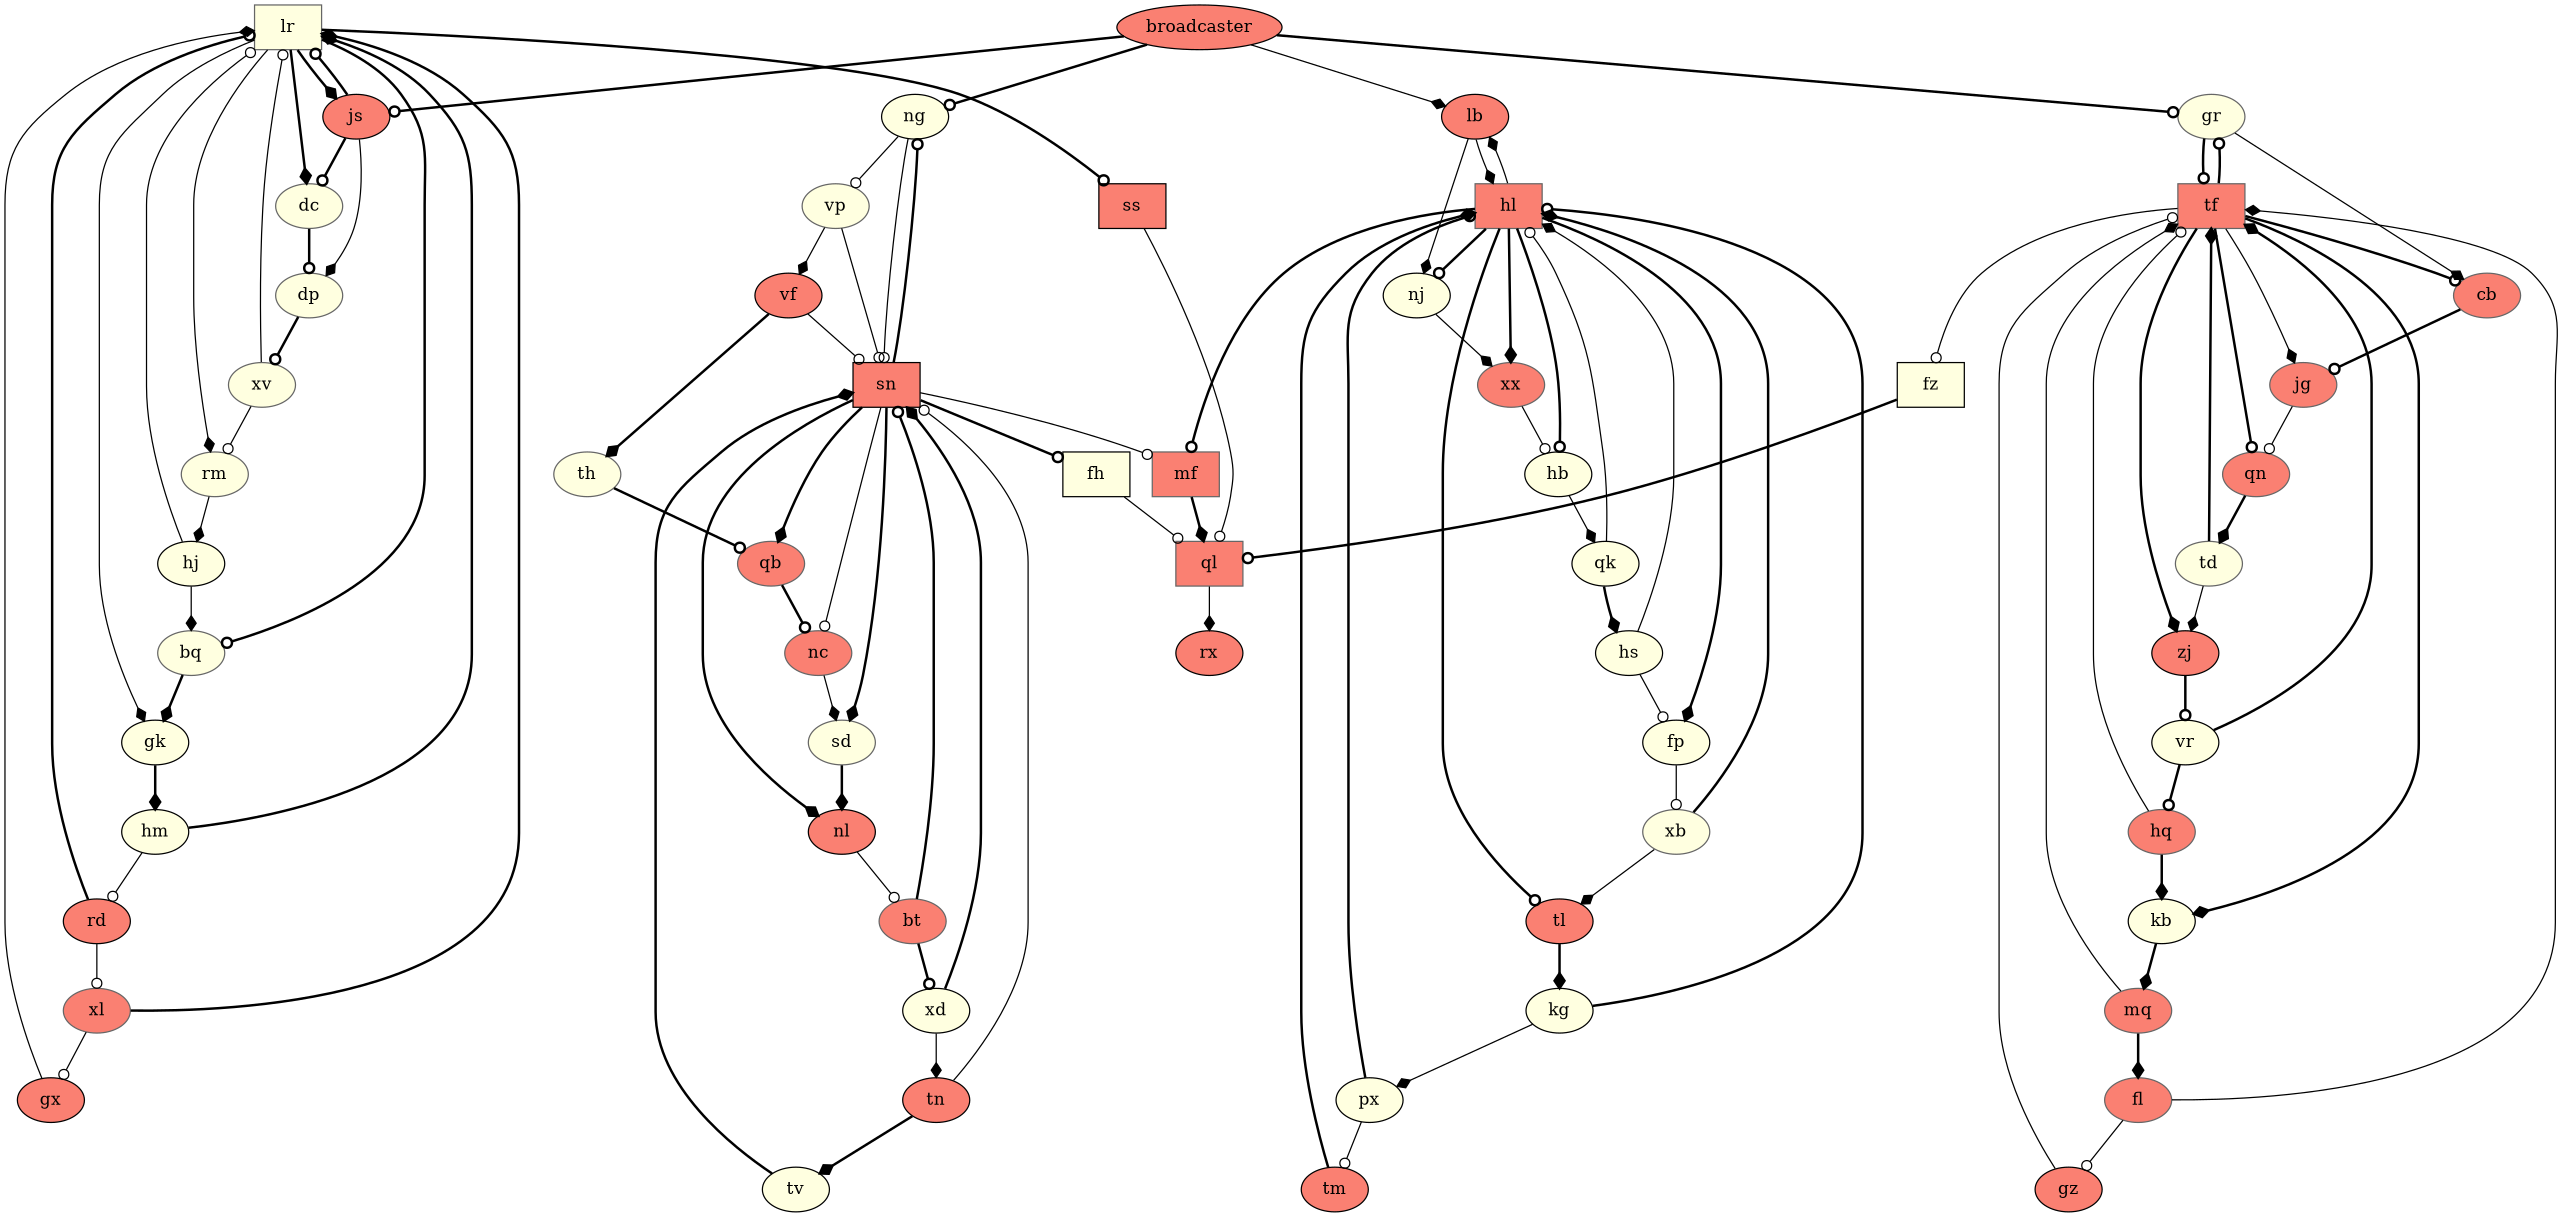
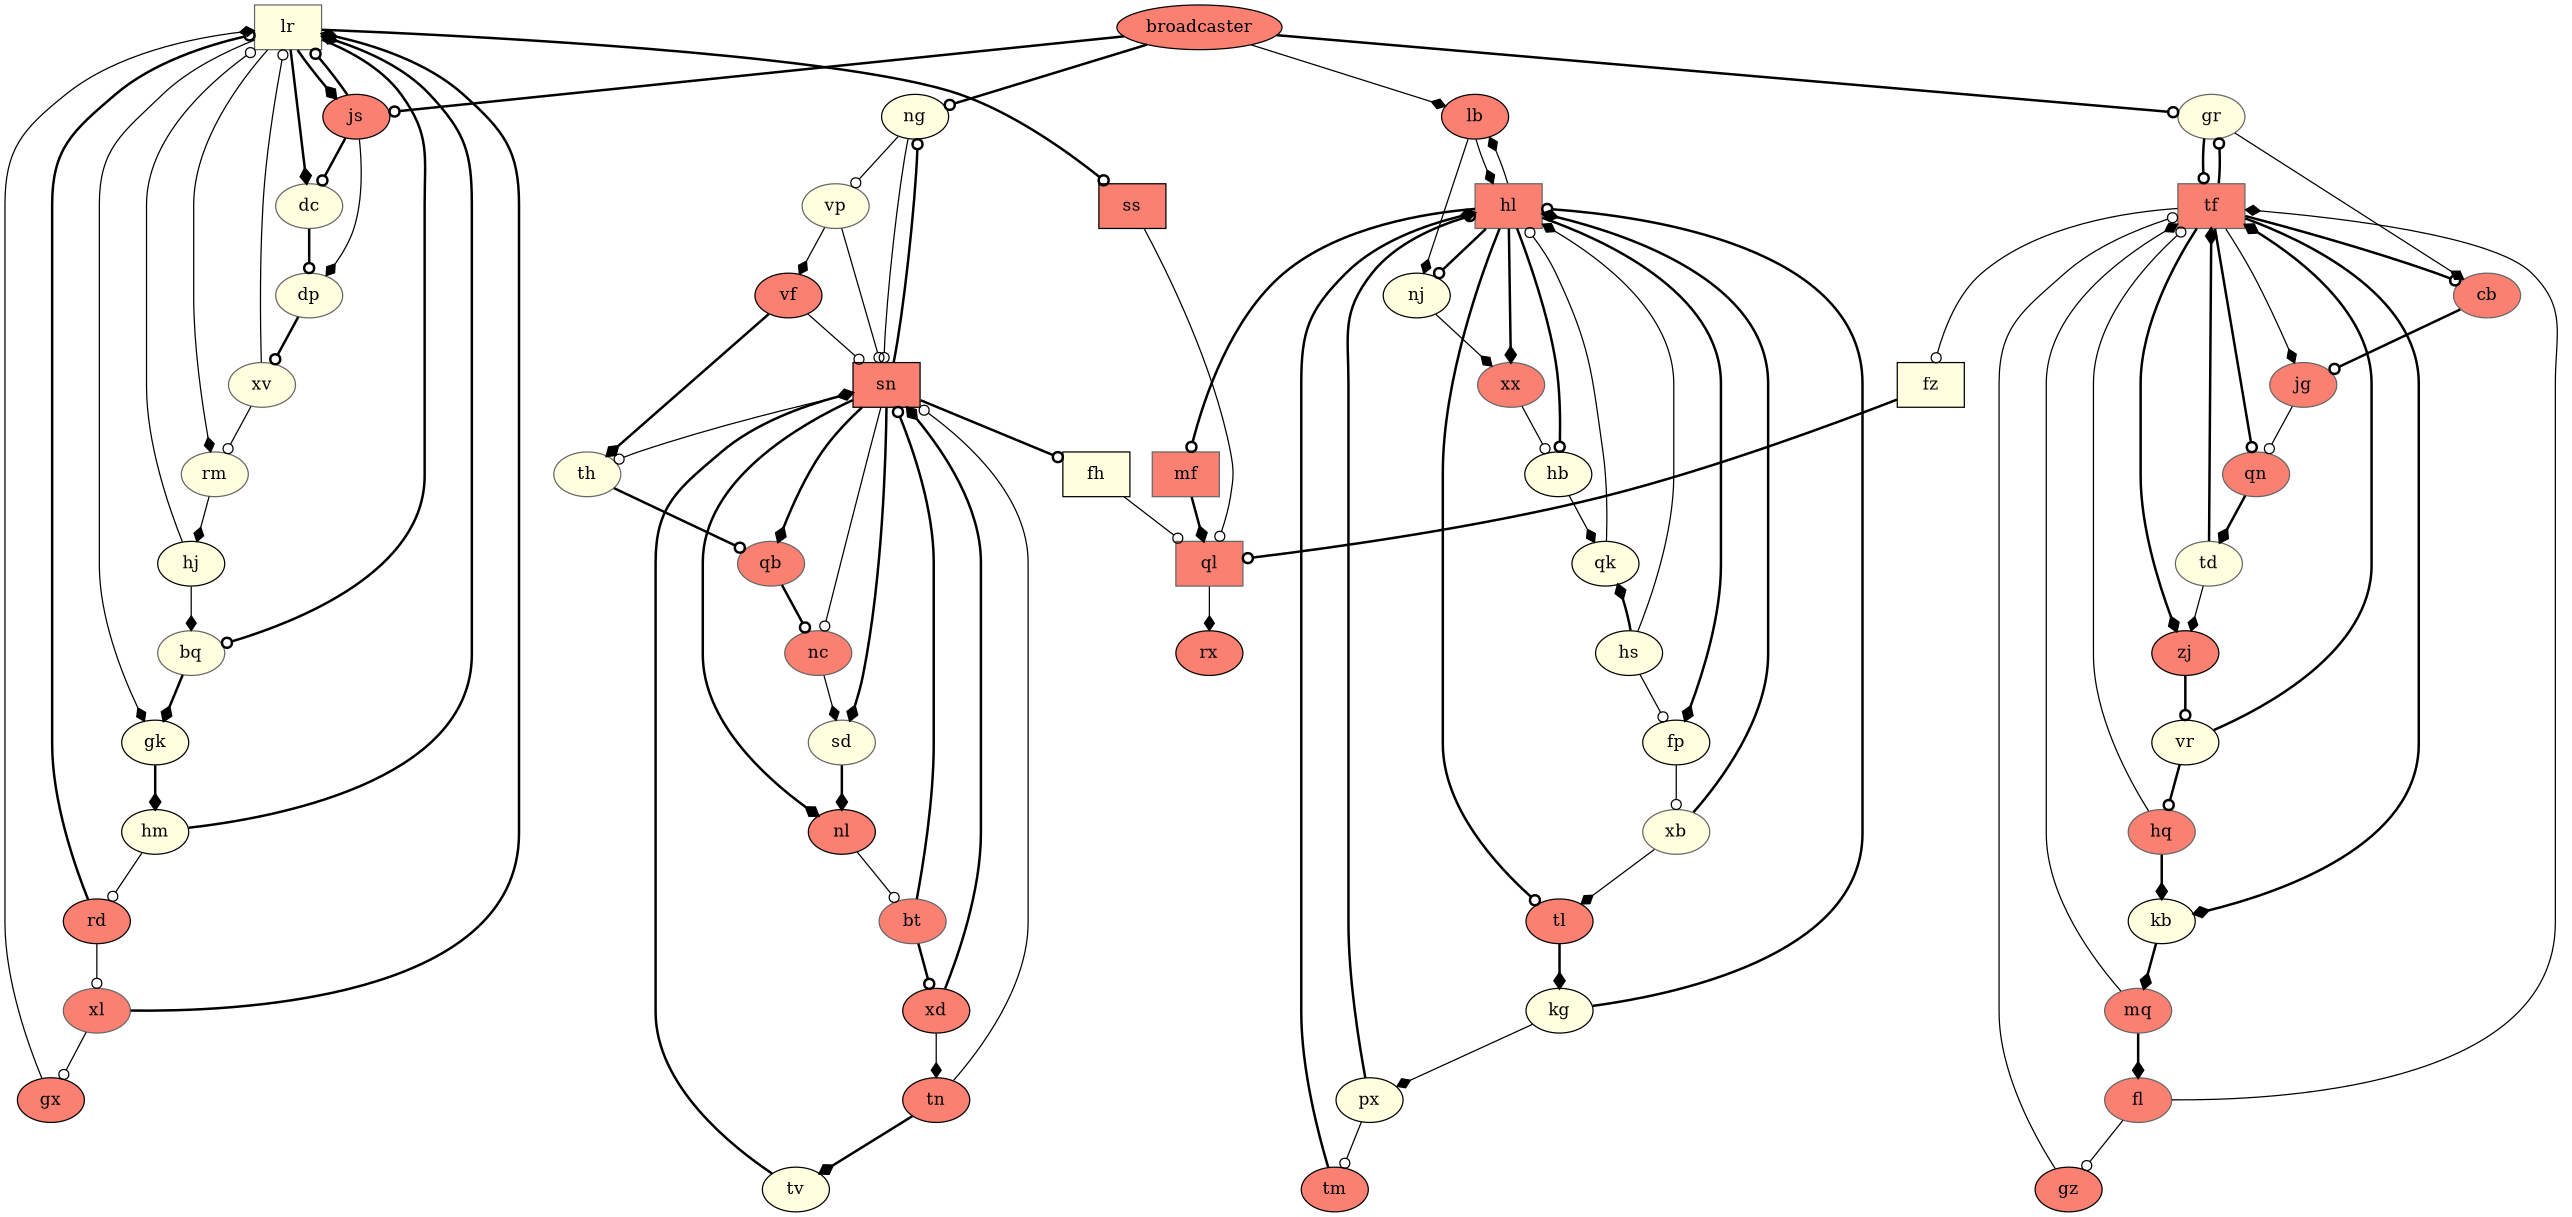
edge "sn" -> "mf": now "sn" -> "th"
edge "qk" -> "hs": reversed
node "xd": fillcolor lightyellow -> salmon
